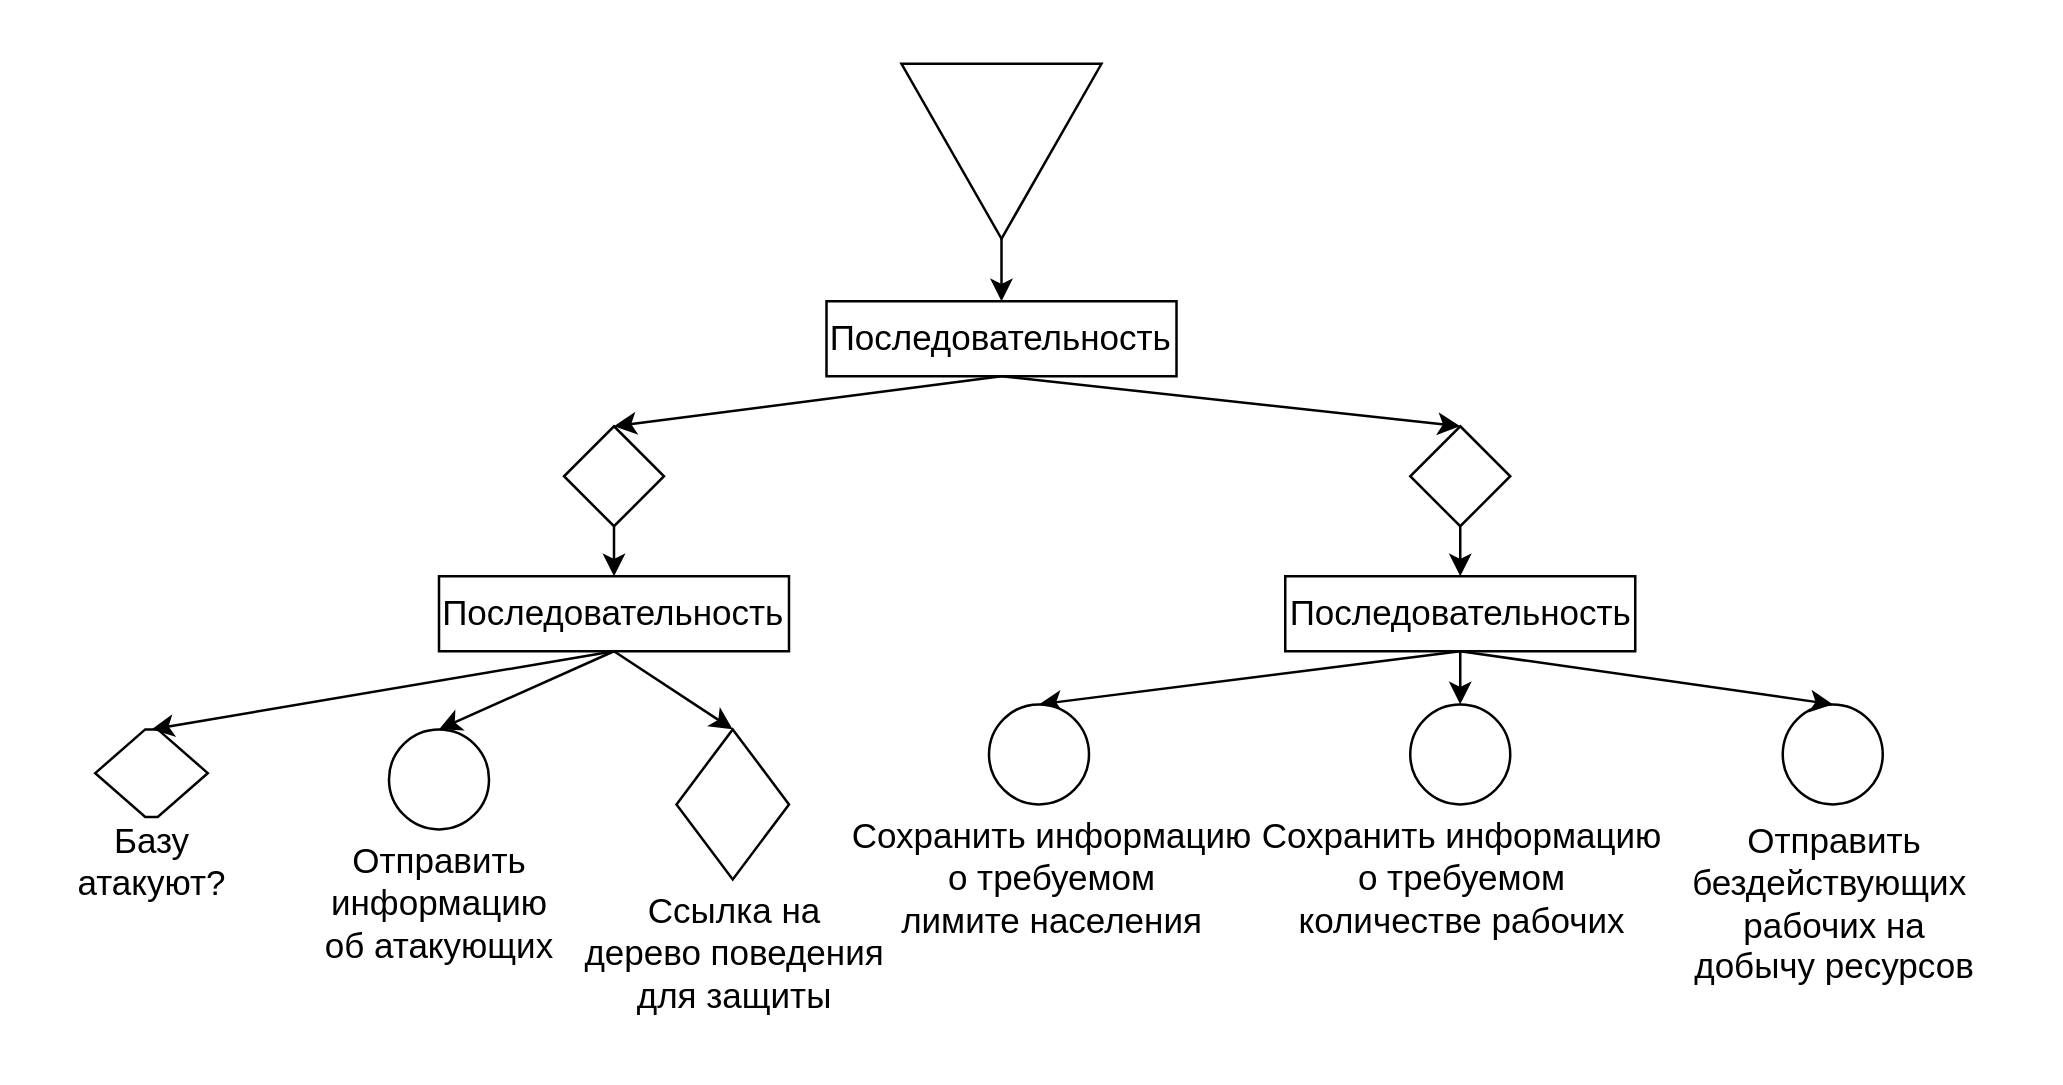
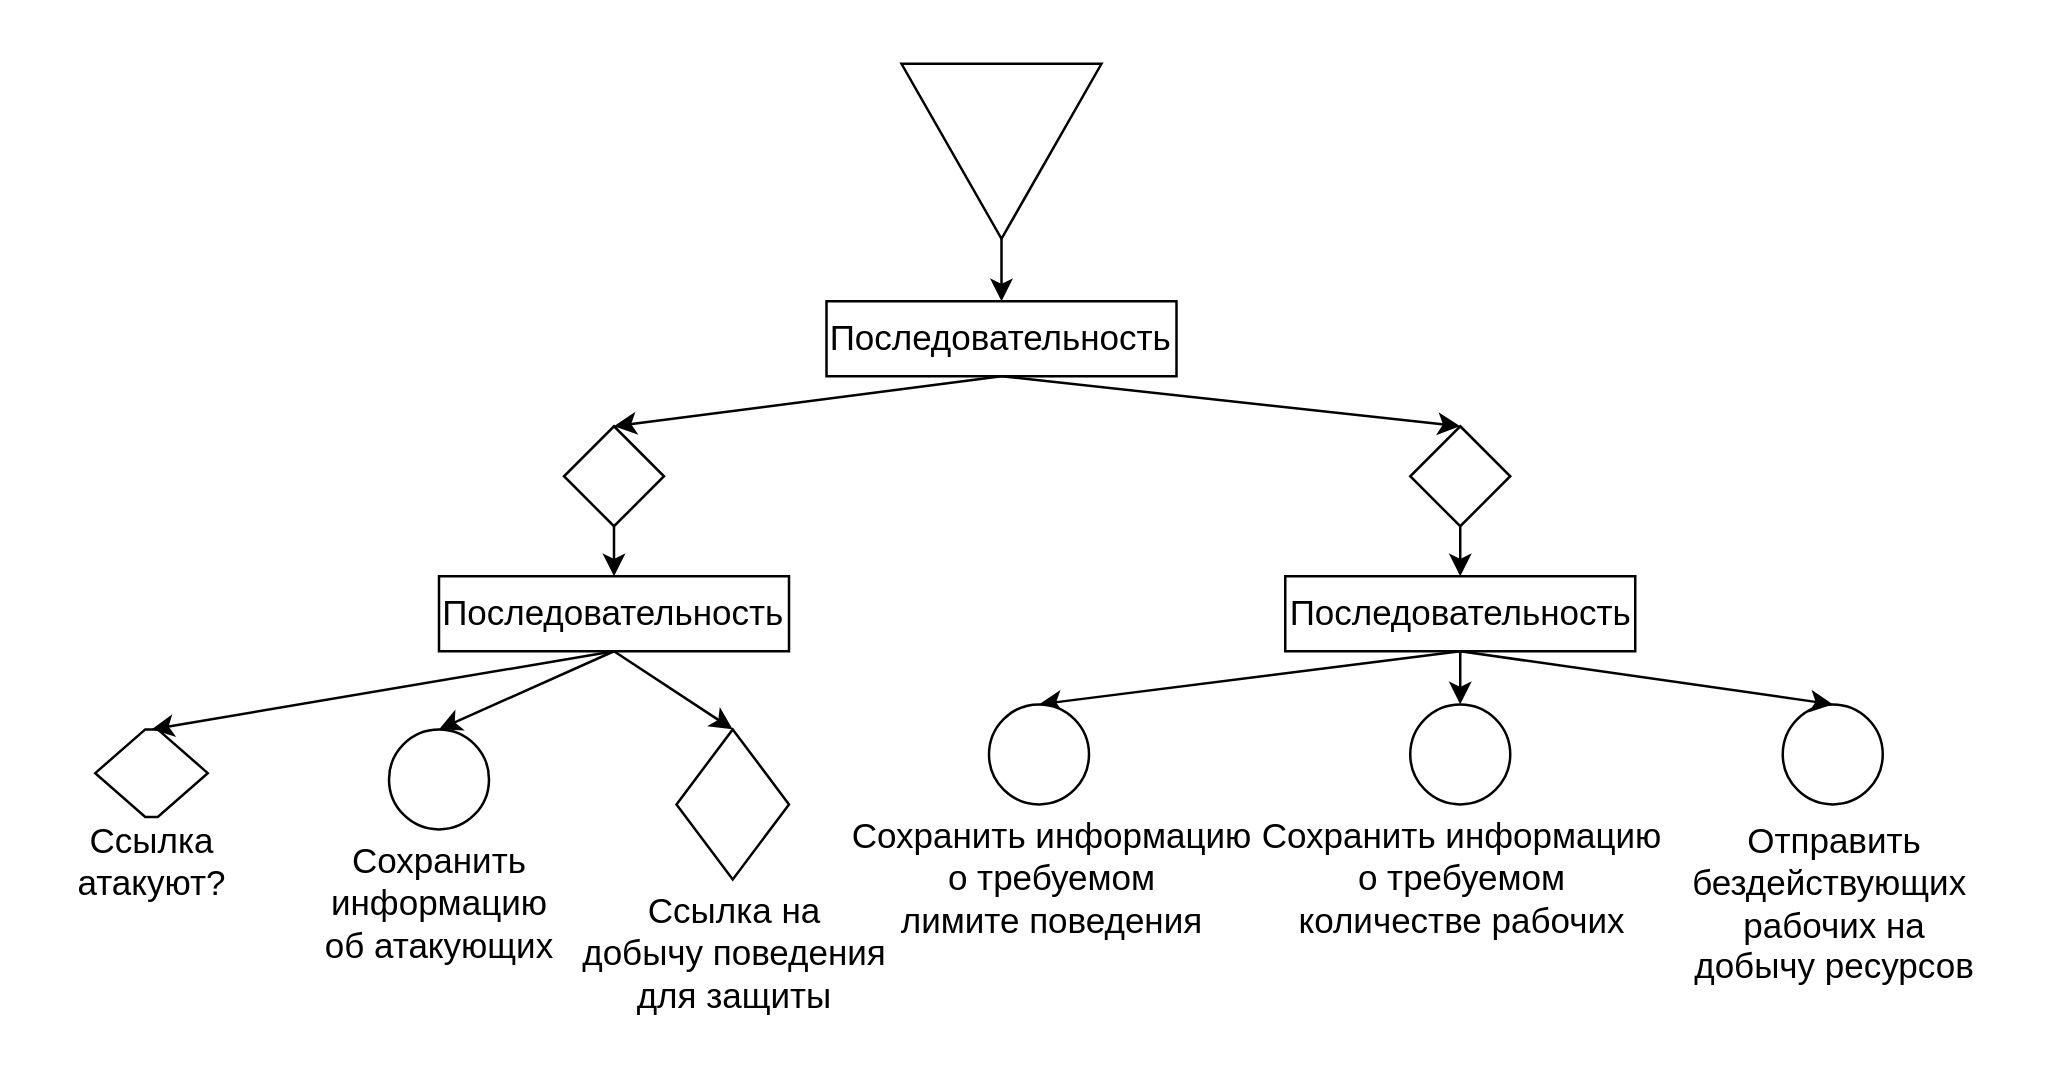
node "Базу атакуют?": label "Базу атакуют?" -> "Ссылка атакуют?"
node "Сохранить информацию о требуемом лимите населения": label "Сохранить информацию о требуемом лимите населения" -> "Сохранить информацию о требуемом лимите поведения"
node "Отправить информацию об атакующих": label "Отправить информацию об атакующих" -> "Сохранить информацию об атакующих"
node "Ссылка на дерево поведения для защиты": label "Ссылка на дерево поведения для защиты" -> "Ссылка на добычу поведения для защиты"
